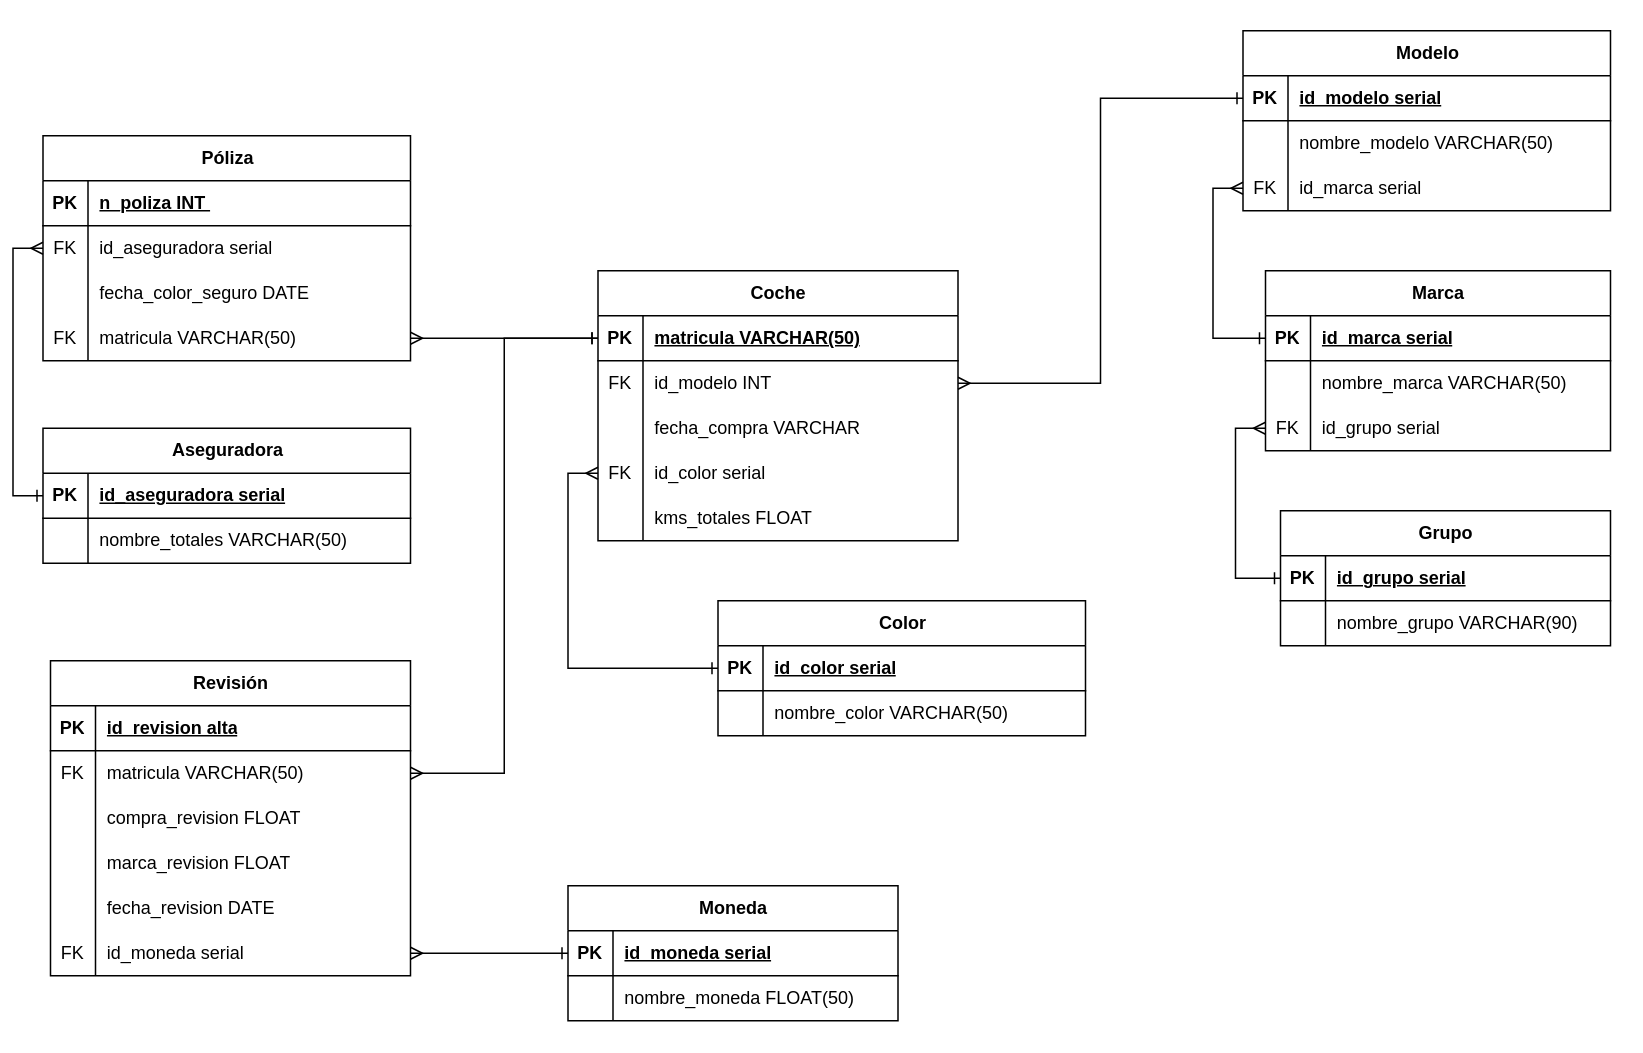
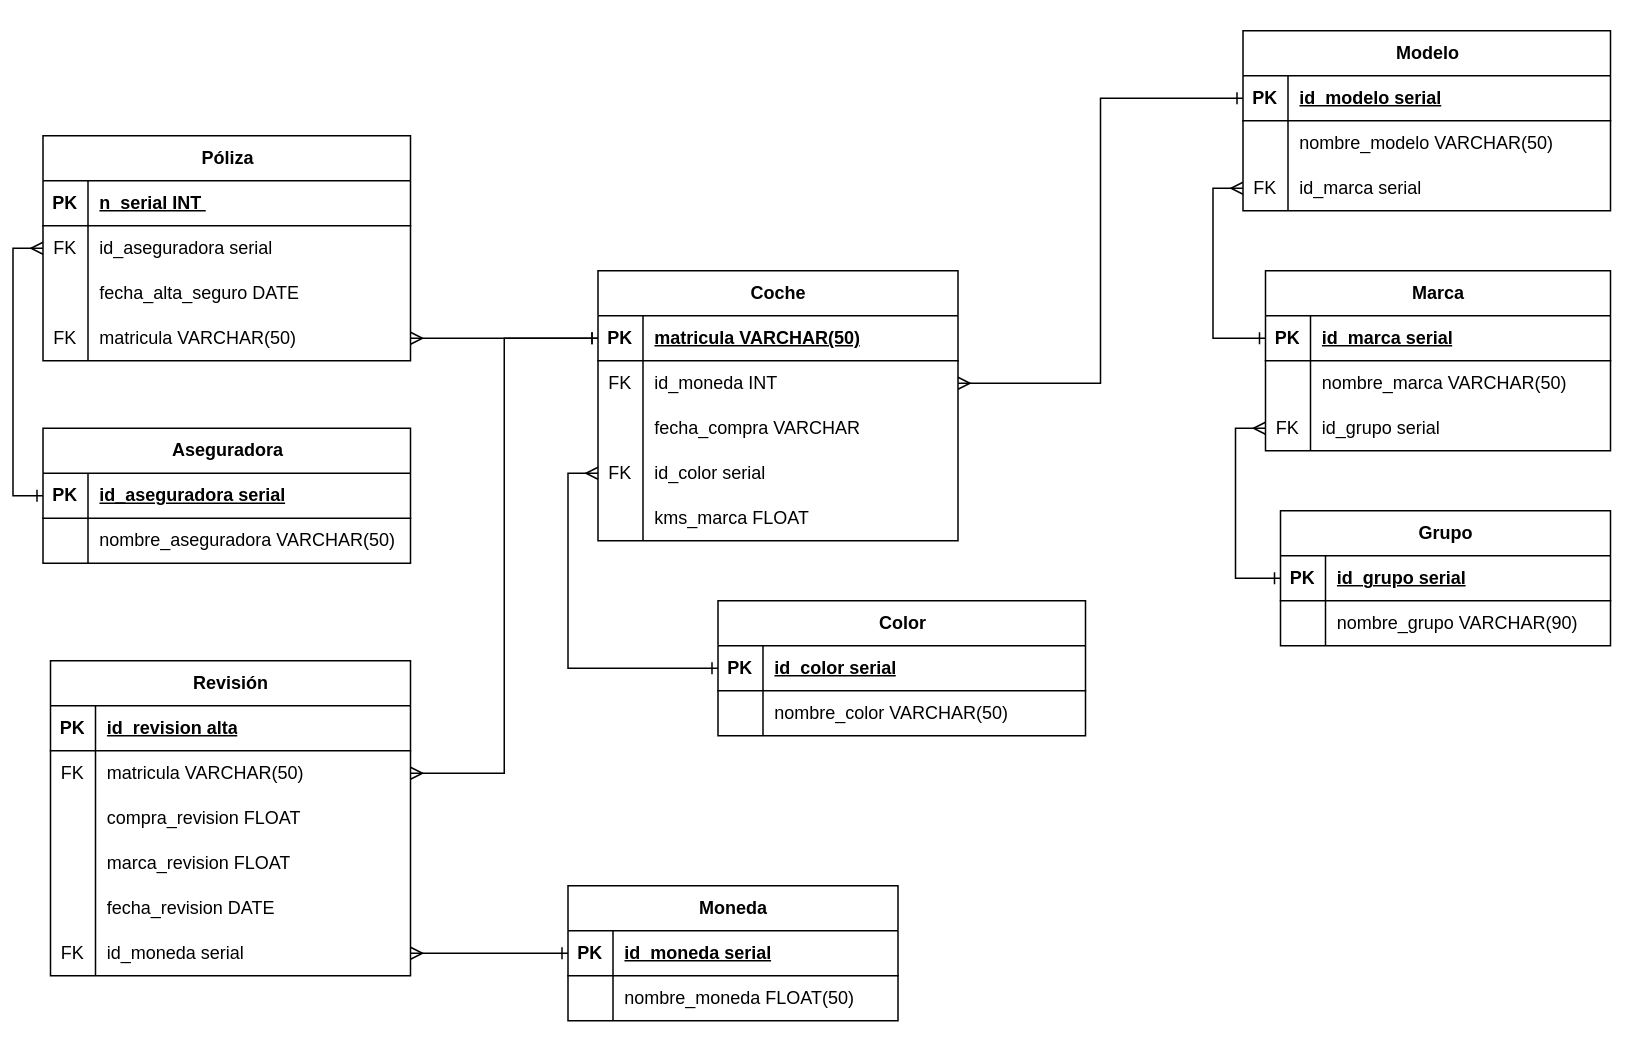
node "n_poliza INT": label "n_poliza INT" -> "n_serial INT"
node "fecha_color_seguro DATE": label "fecha_color_seguro DATE" -> "fecha_alta_seguro DATE"
node "id_modelo INT": label "id_modelo INT" -> "id_moneda INT"
node "kms_totales FLOAT": label "kms_totales FLOAT" -> "kms_marca FLOAT"
node "nombre_totales VARCHAR(50)": label "nombre_totales VARCHAR(50)" -> "nombre_aseguradora VARCHAR(50)"
